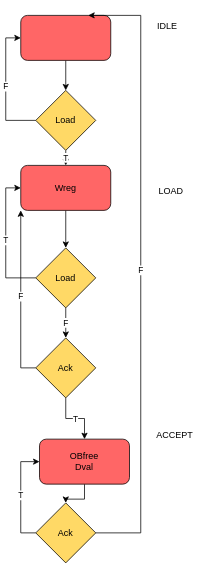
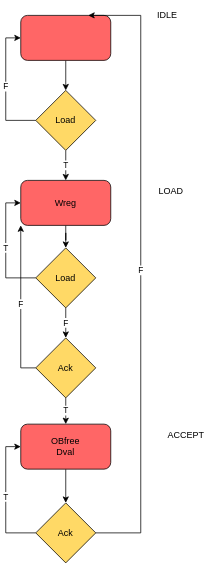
node "IDLE": moved (167, 27) -> (167, 15)
node "Wreg": moved (66, 188) -> (66, 203)
node "ACCEPT": moved (174, 435) -> (186, 435)
node "OBfree Dval": moved (84, 462) -> (66, 447)
